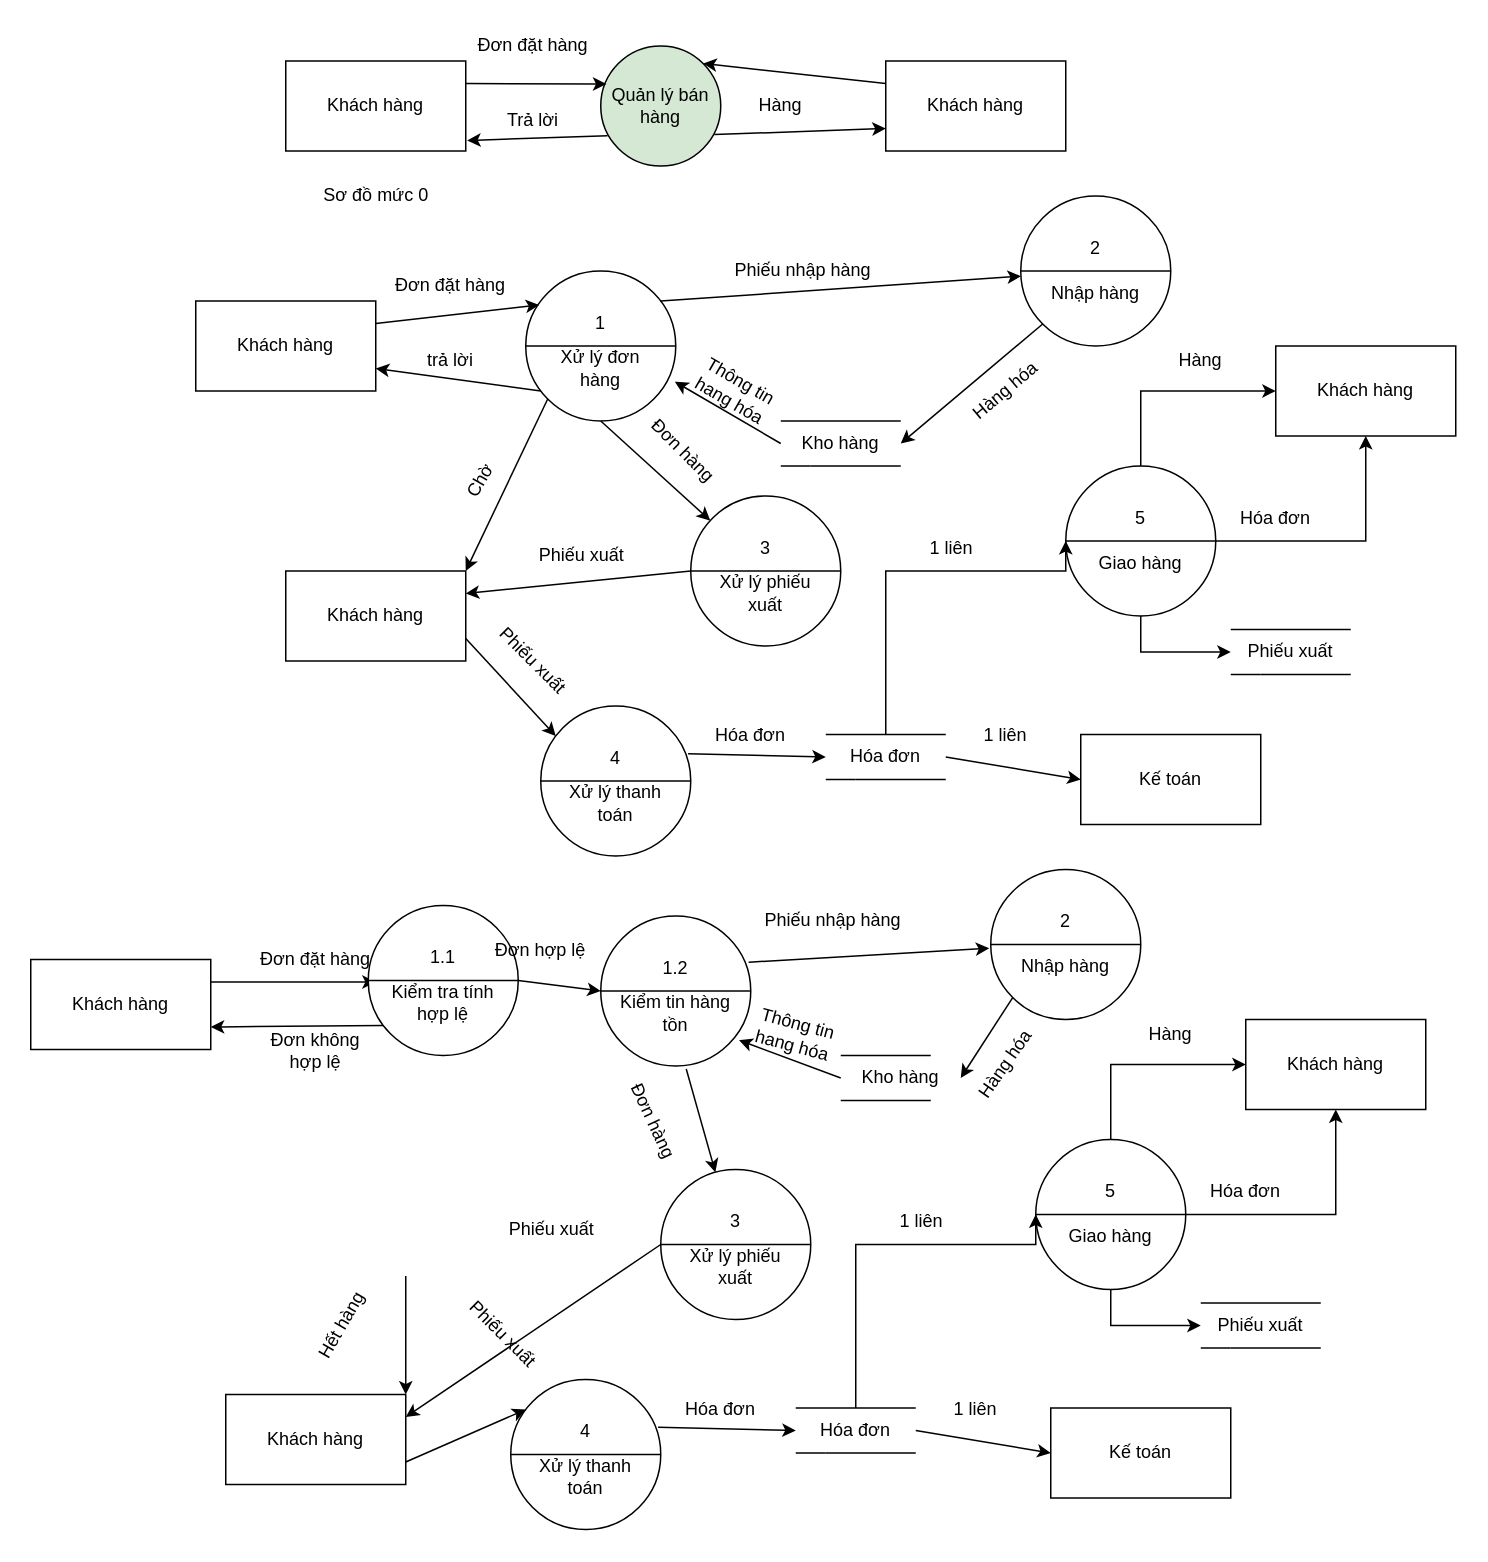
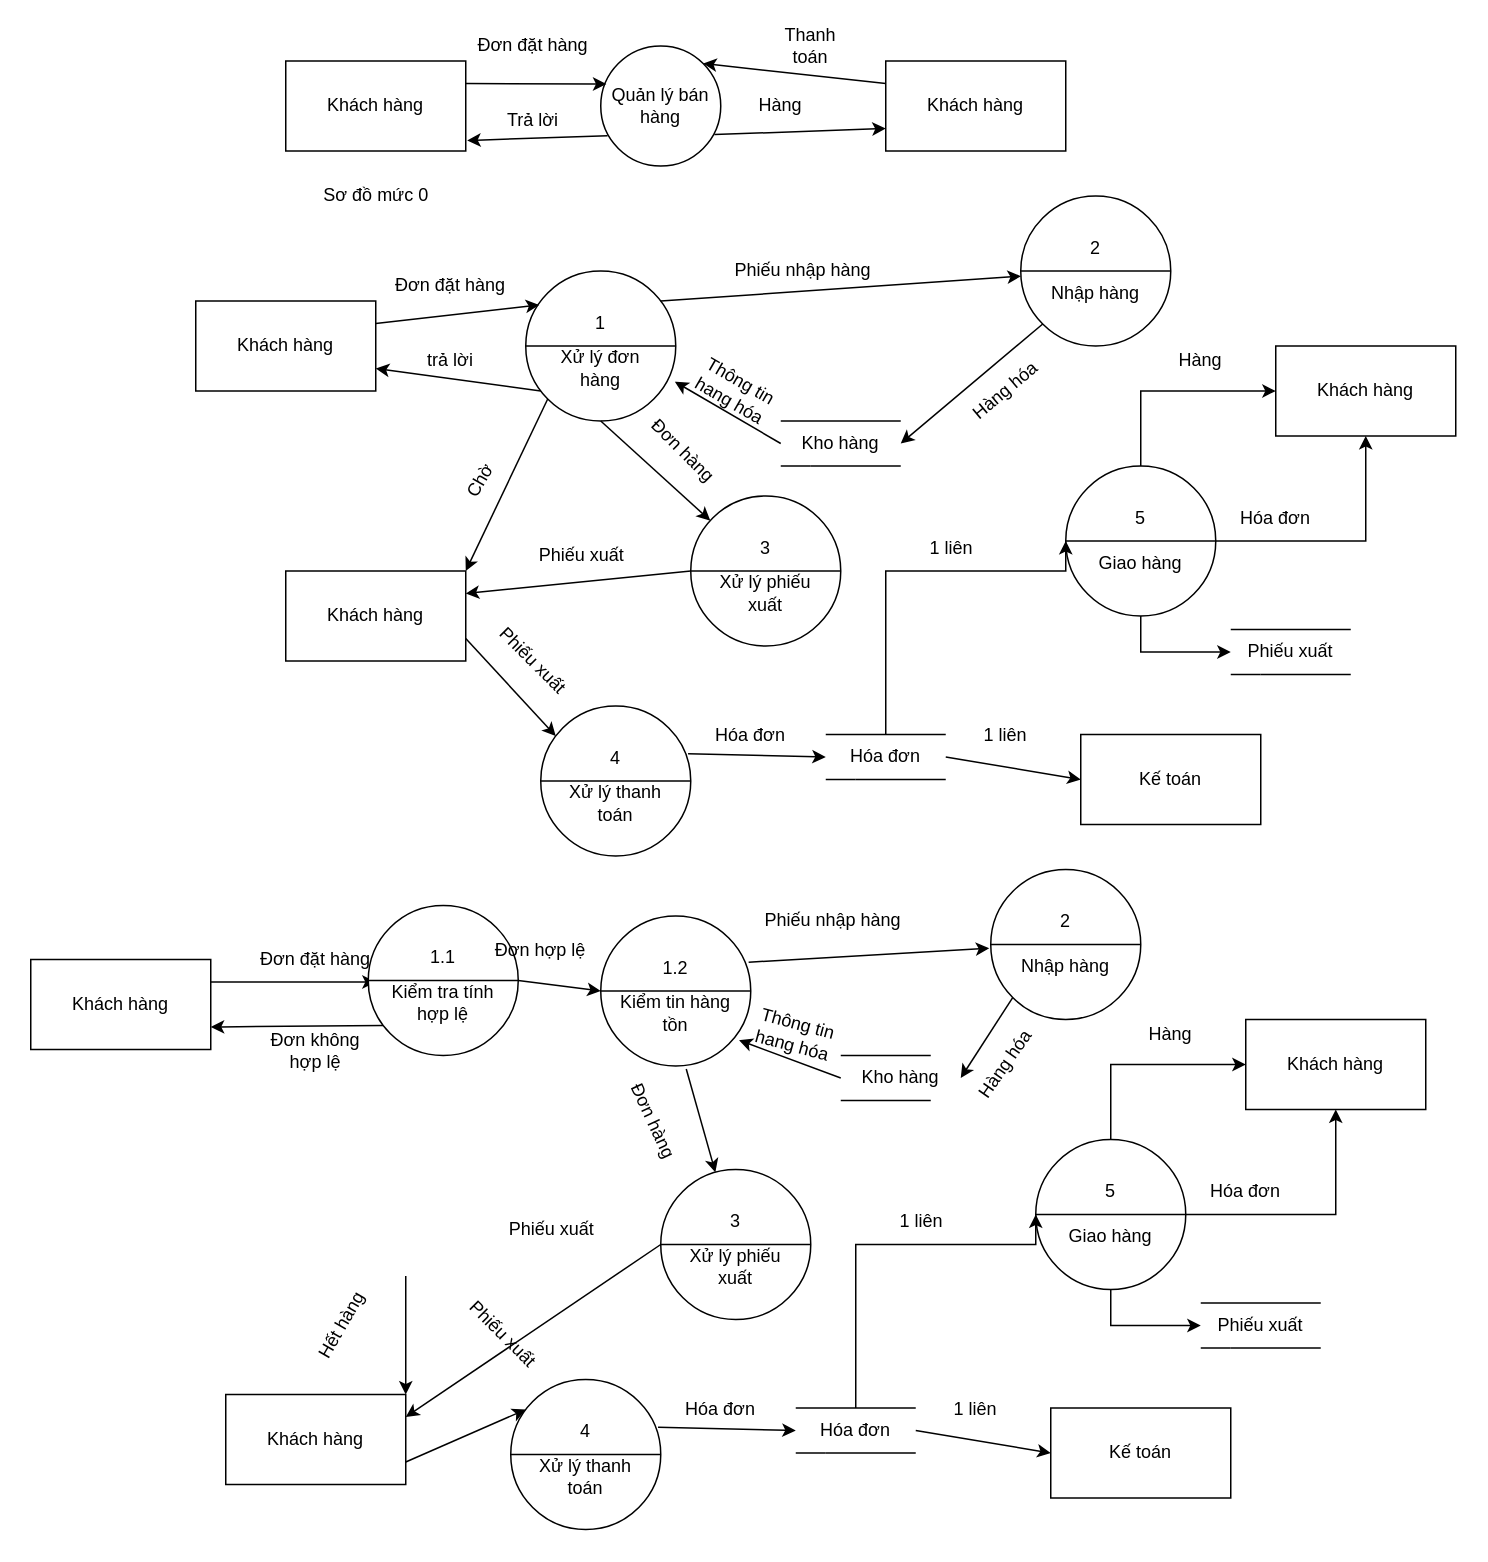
node "Thanh toán": added
node "Quản lý bán hàng": fillcolor #d5e8d4 -> #ffffff
